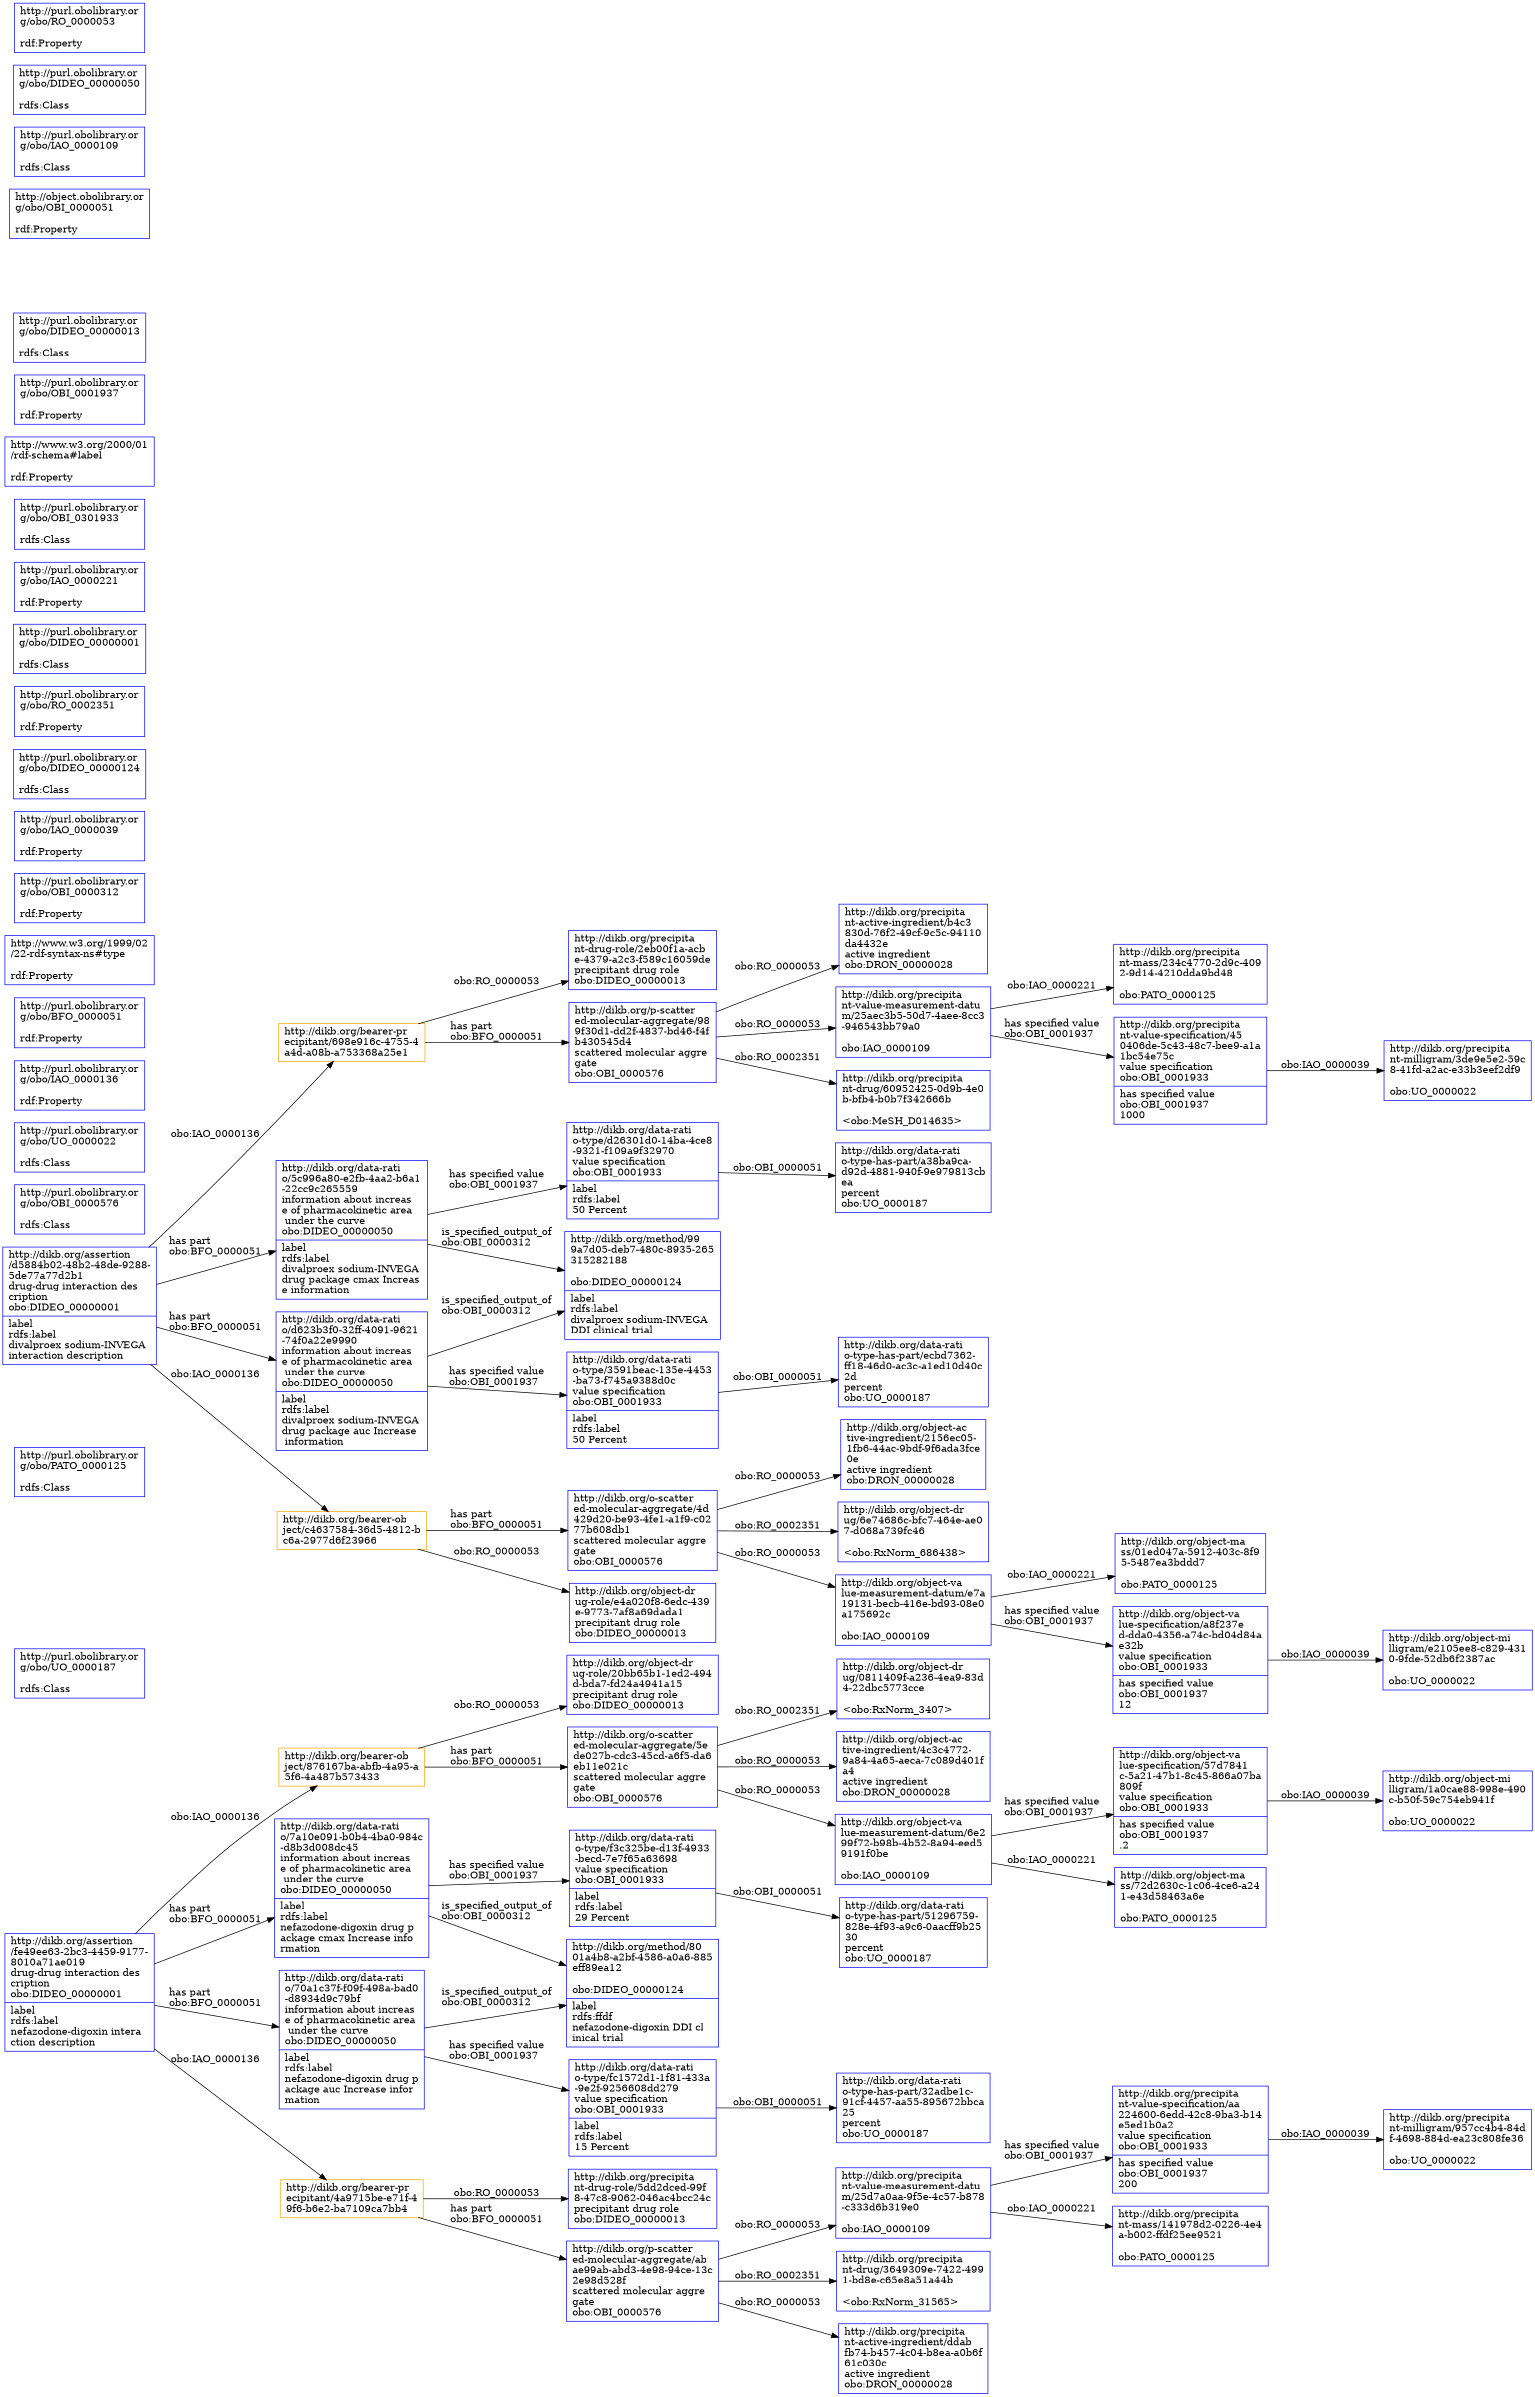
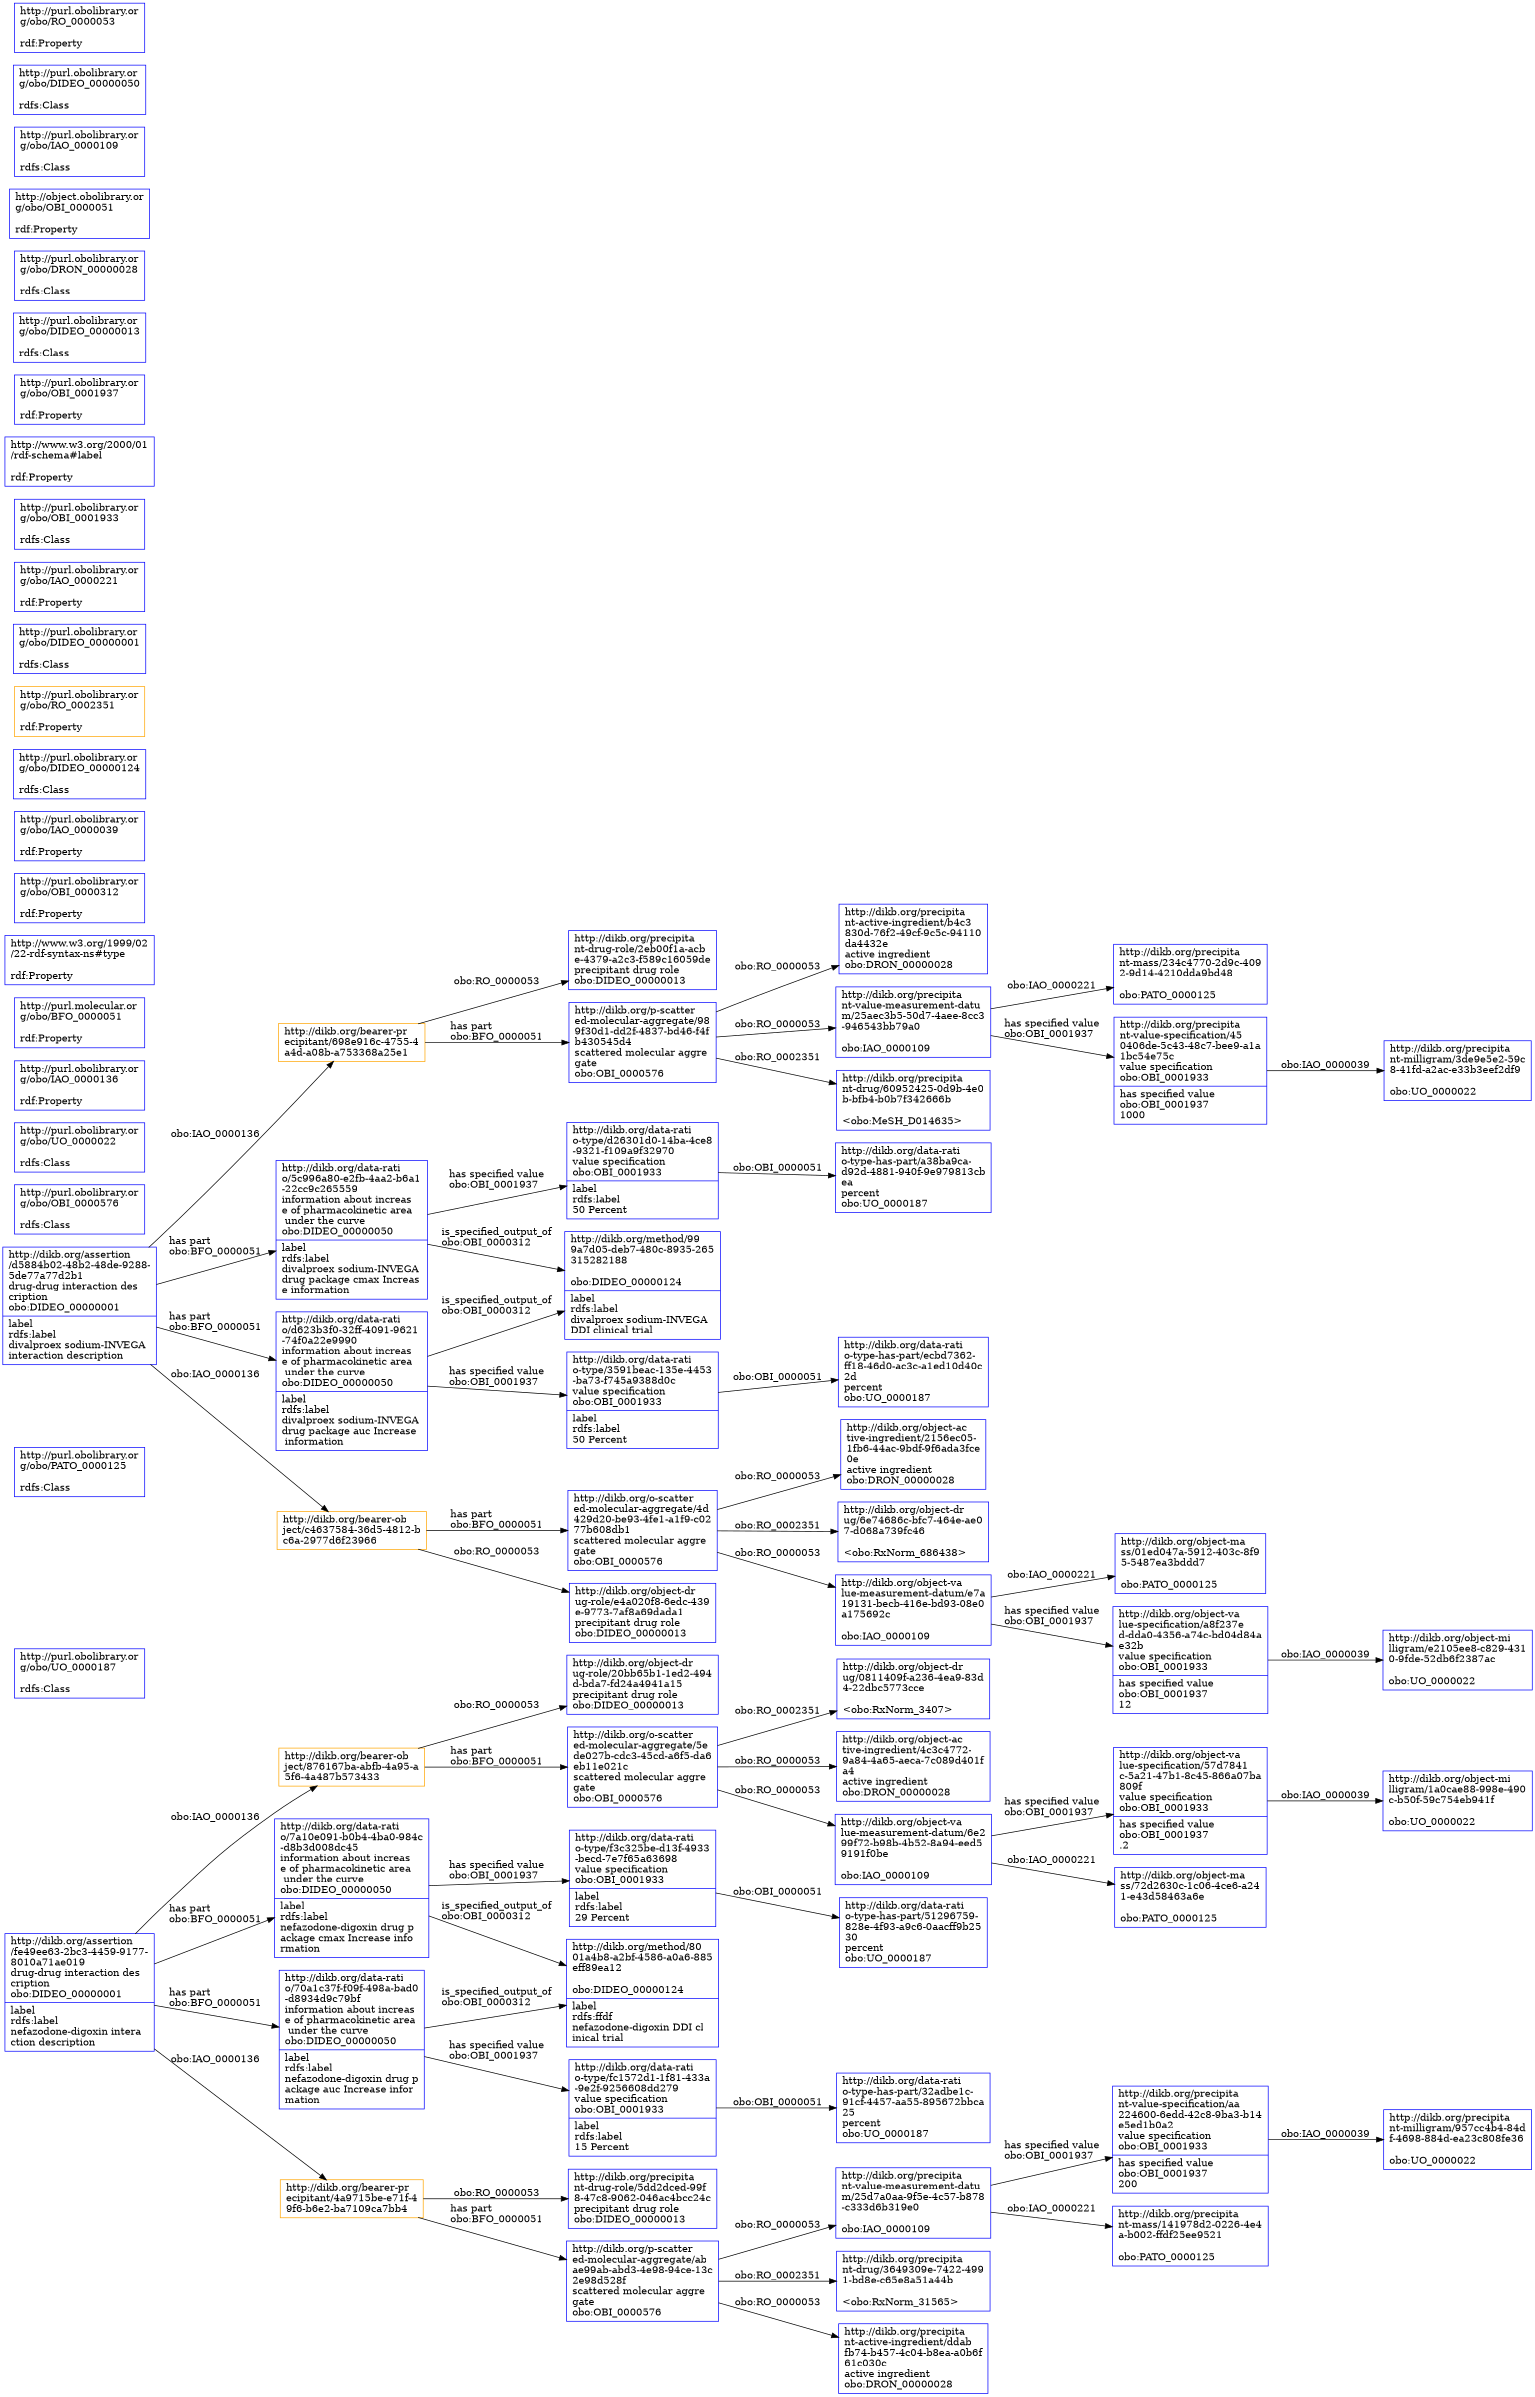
node "http://purl.obolibrary.or g/obo/DRON_00000028 rdfs:Class": added
node "http://purl.obolibrary.or g/obo/OBI_0301933 rdfs:Class": label "http://purl.obolibrary.or g/obo/OBI_0301933 rdfs:Class" -> "http://purl.obolibrary.or g/obo/OBI_0001933 rdfs:Class"
node "http://purl.obolibrary.or g/obo/RO_0002351 rdf:Property": color blue -> orange
node "http://purl.obolibrary.or g/obo/BFO_0000051 rdf:Property": label "http://purl.obolibrary.or g/obo/BFO_0000051 rdf:Property" -> "http://purl.molecular.or g/obo/BFO_0000051 rdf:Property"
